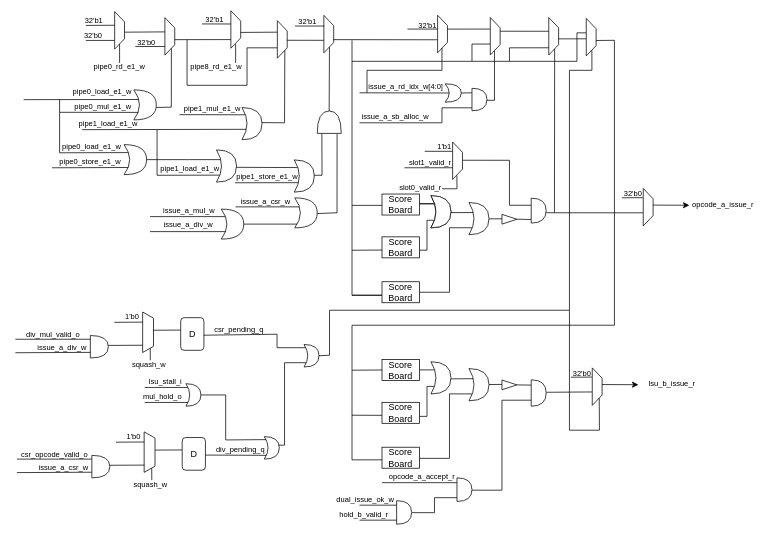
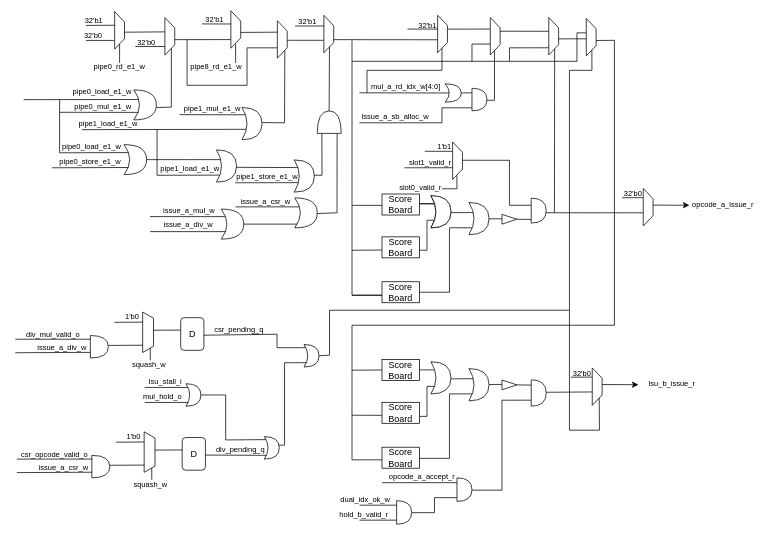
node "issue_a_rd_idx_w[4:0]": label "issue_a_rd_idx_w[4:0]" -> "mul_a_rd_idx_w[4:0]"
node "dual_issue_ok_w": label "dual_issue_ok_w" -> "dual_idx_ok_w"
